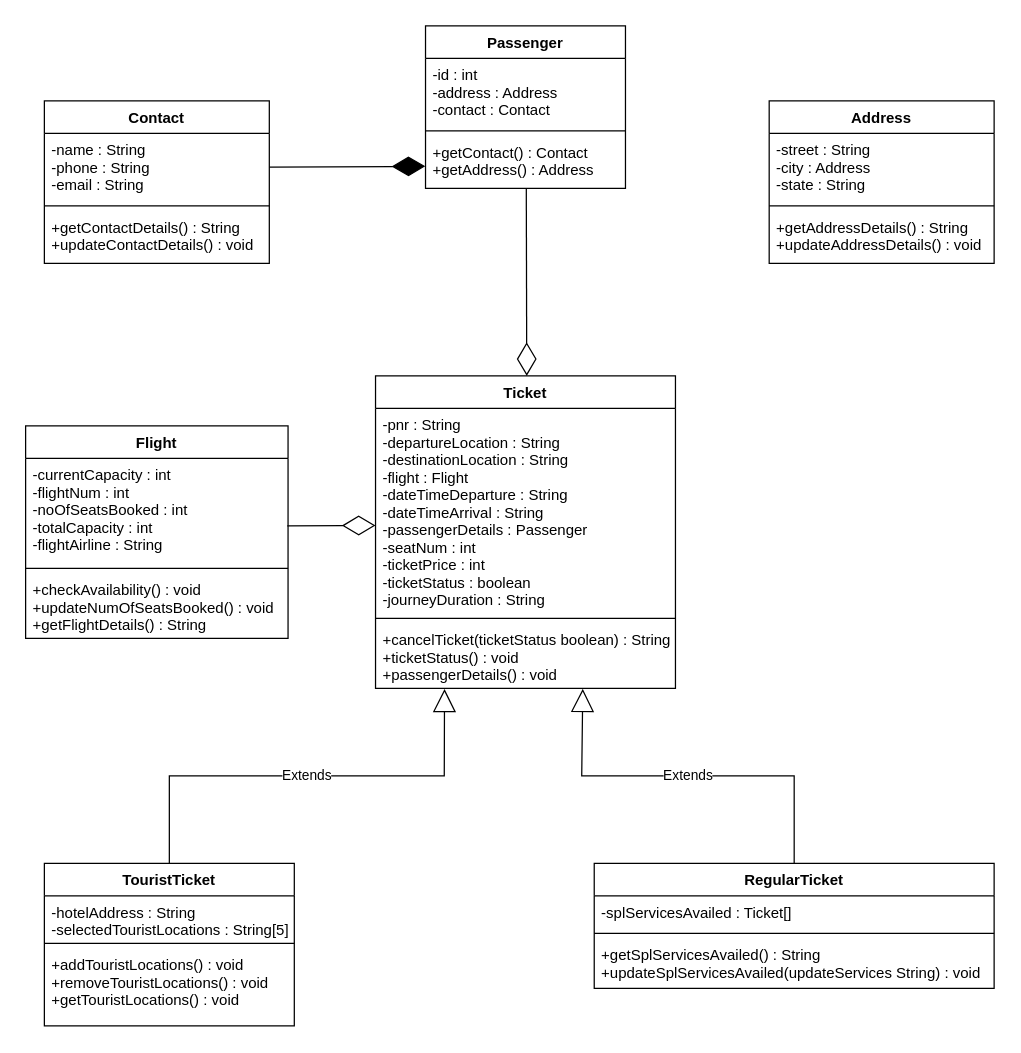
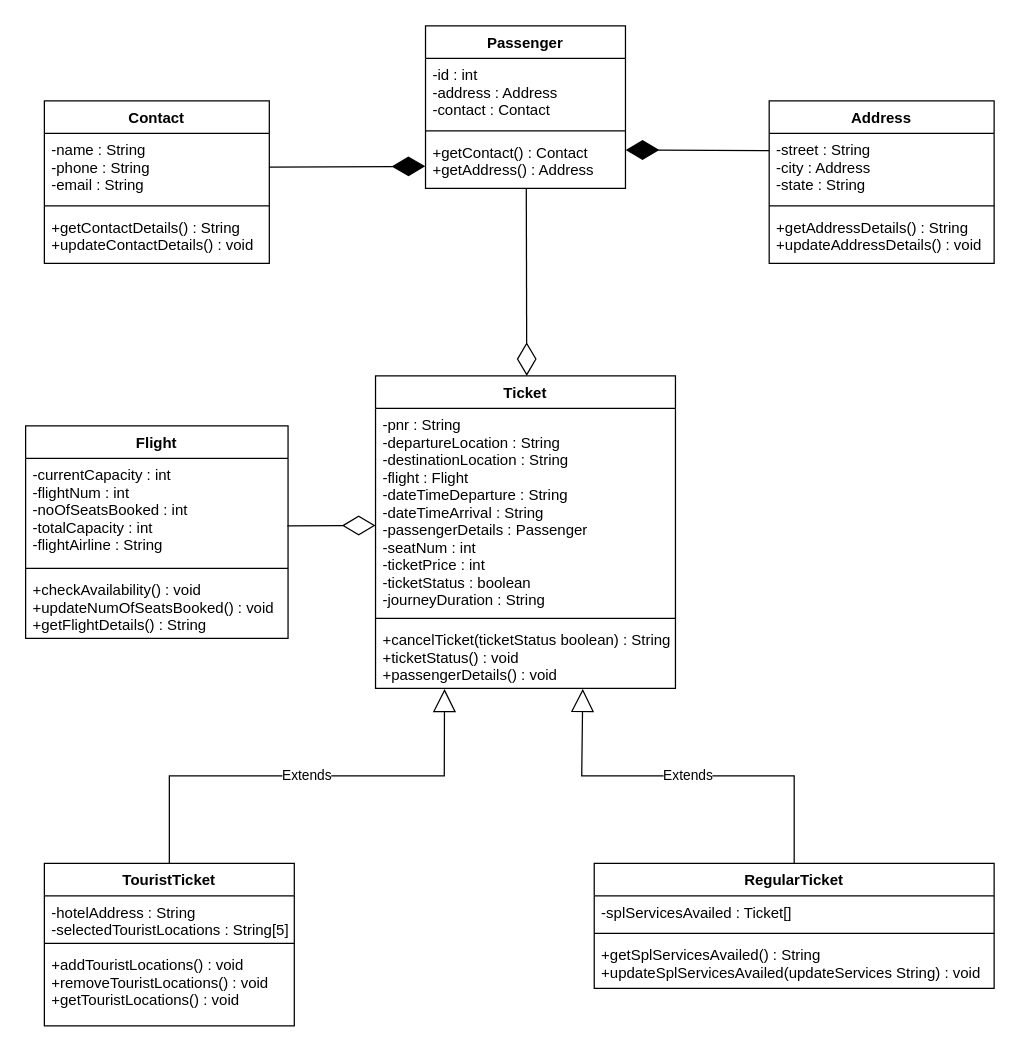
edge "-street : String -city : Address -state : String" -> "+getContact() : Contact +getAddress() : Address": added
